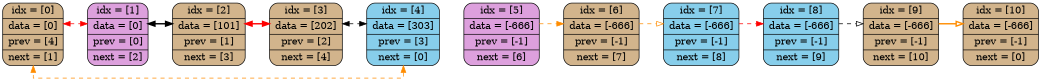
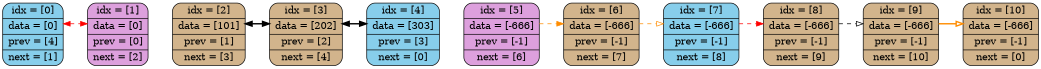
edge "idx = [1]" -- "idx = [2]": removed
edge "idx = [2]" -- "idx = [3]": color red -> black
edge "idx = [3]" -- "idx = [4]": style dashed -> bold
node "idx = [0]": fillcolor tan -> skyblue
node "idx = [8]": fillcolor skyblue -> tan
edge "idx = [0]" -- "idx = [4]": removed
